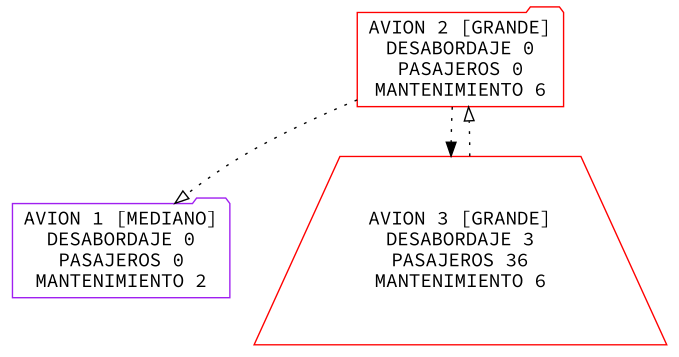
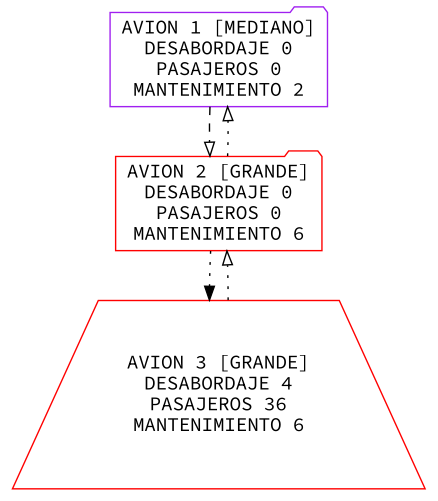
edge "AVION 1 [MEDIANO] DESABORDAJE 0 PASAJEROS 0 MANTENIMIENTO 2" -> "AVION 2 [GRANDE] DESABORDAJE 0 PASAJEROS 0 MANTENIMIENTO 6": added
node "AVION 3 [GRANDE] DESABORDAJE 3 PASAJEROS 36 MANTENIMIENTO 6": label "AVION 3 [GRANDE] DESABORDAJE 3 PASAJEROS 36 MANTENIMIENTO 6" -> "AVION 3 [GRANDE] DESABORDAJE 4 PASAJEROS 36 MANTENIMIENTO 6"
